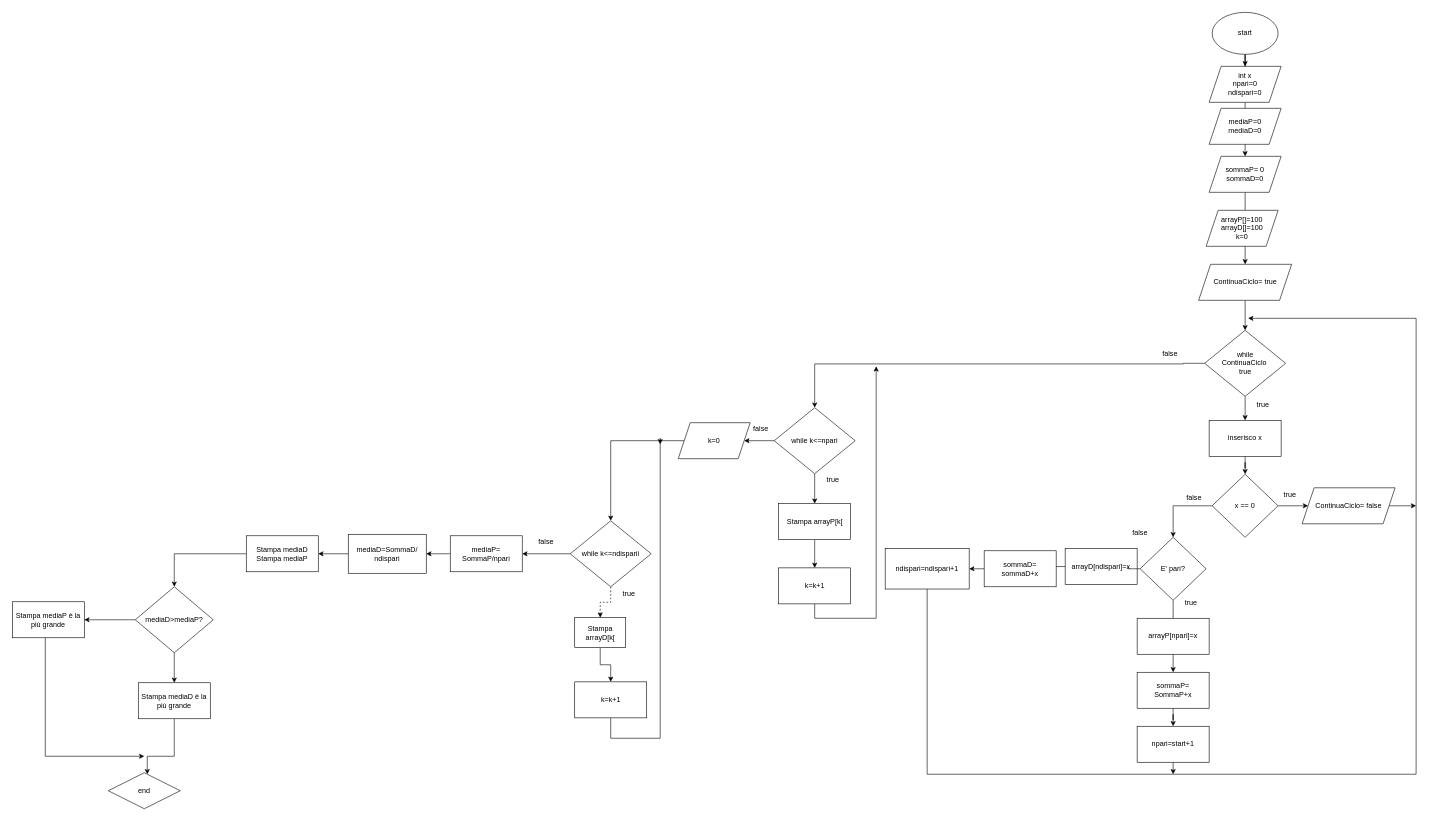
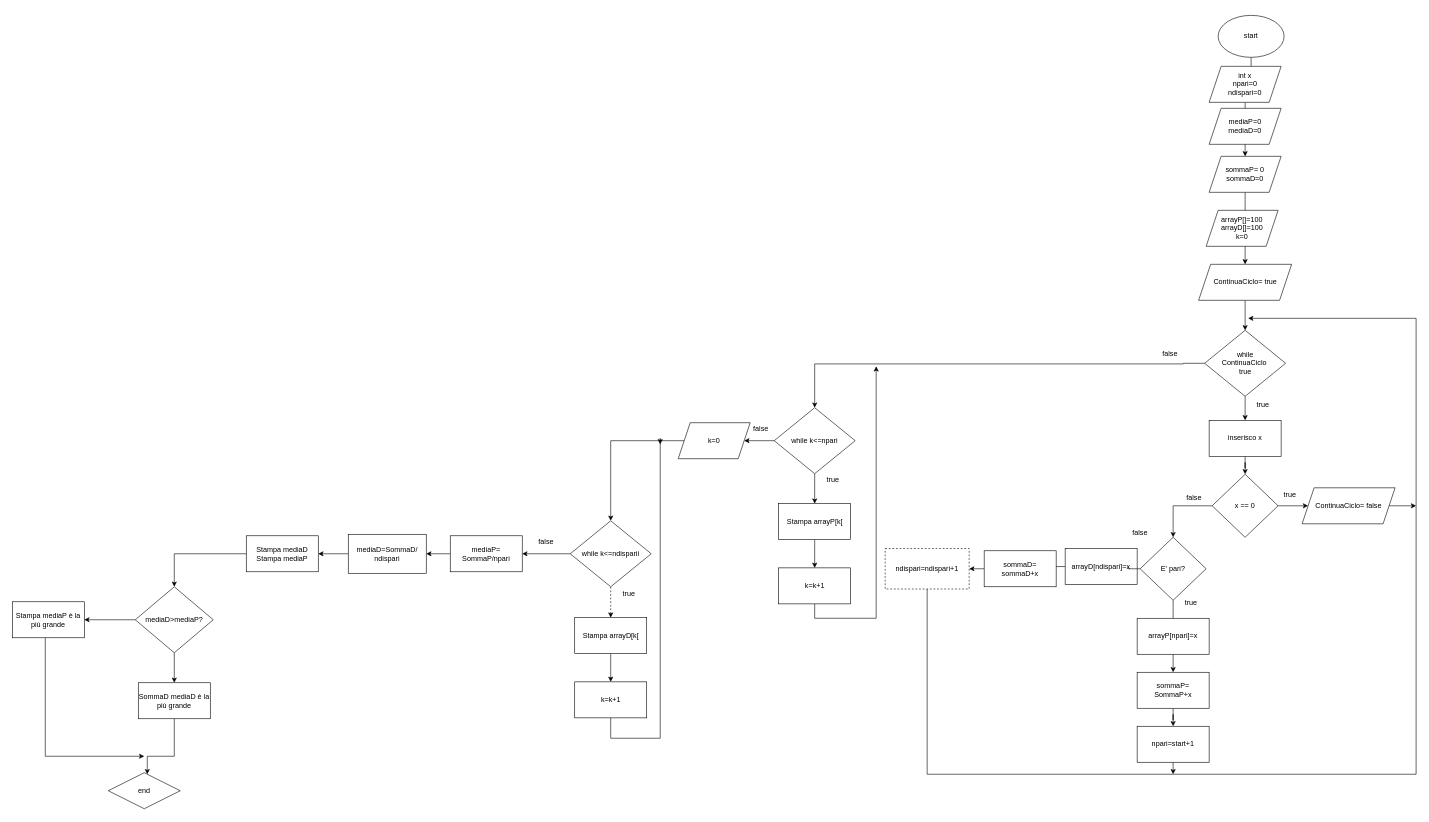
node "start": moved (1245, 33) -> (1251, 36)
node "ndispari=ndispari+1": style solid -> dashed
node "Stampa arrayD[k[": size 51x30 -> 72x36
node "Stampa mediaD è la più grande": label "Stampa mediaD è la più grande" -> "SommaD mediaD è la più grande"
